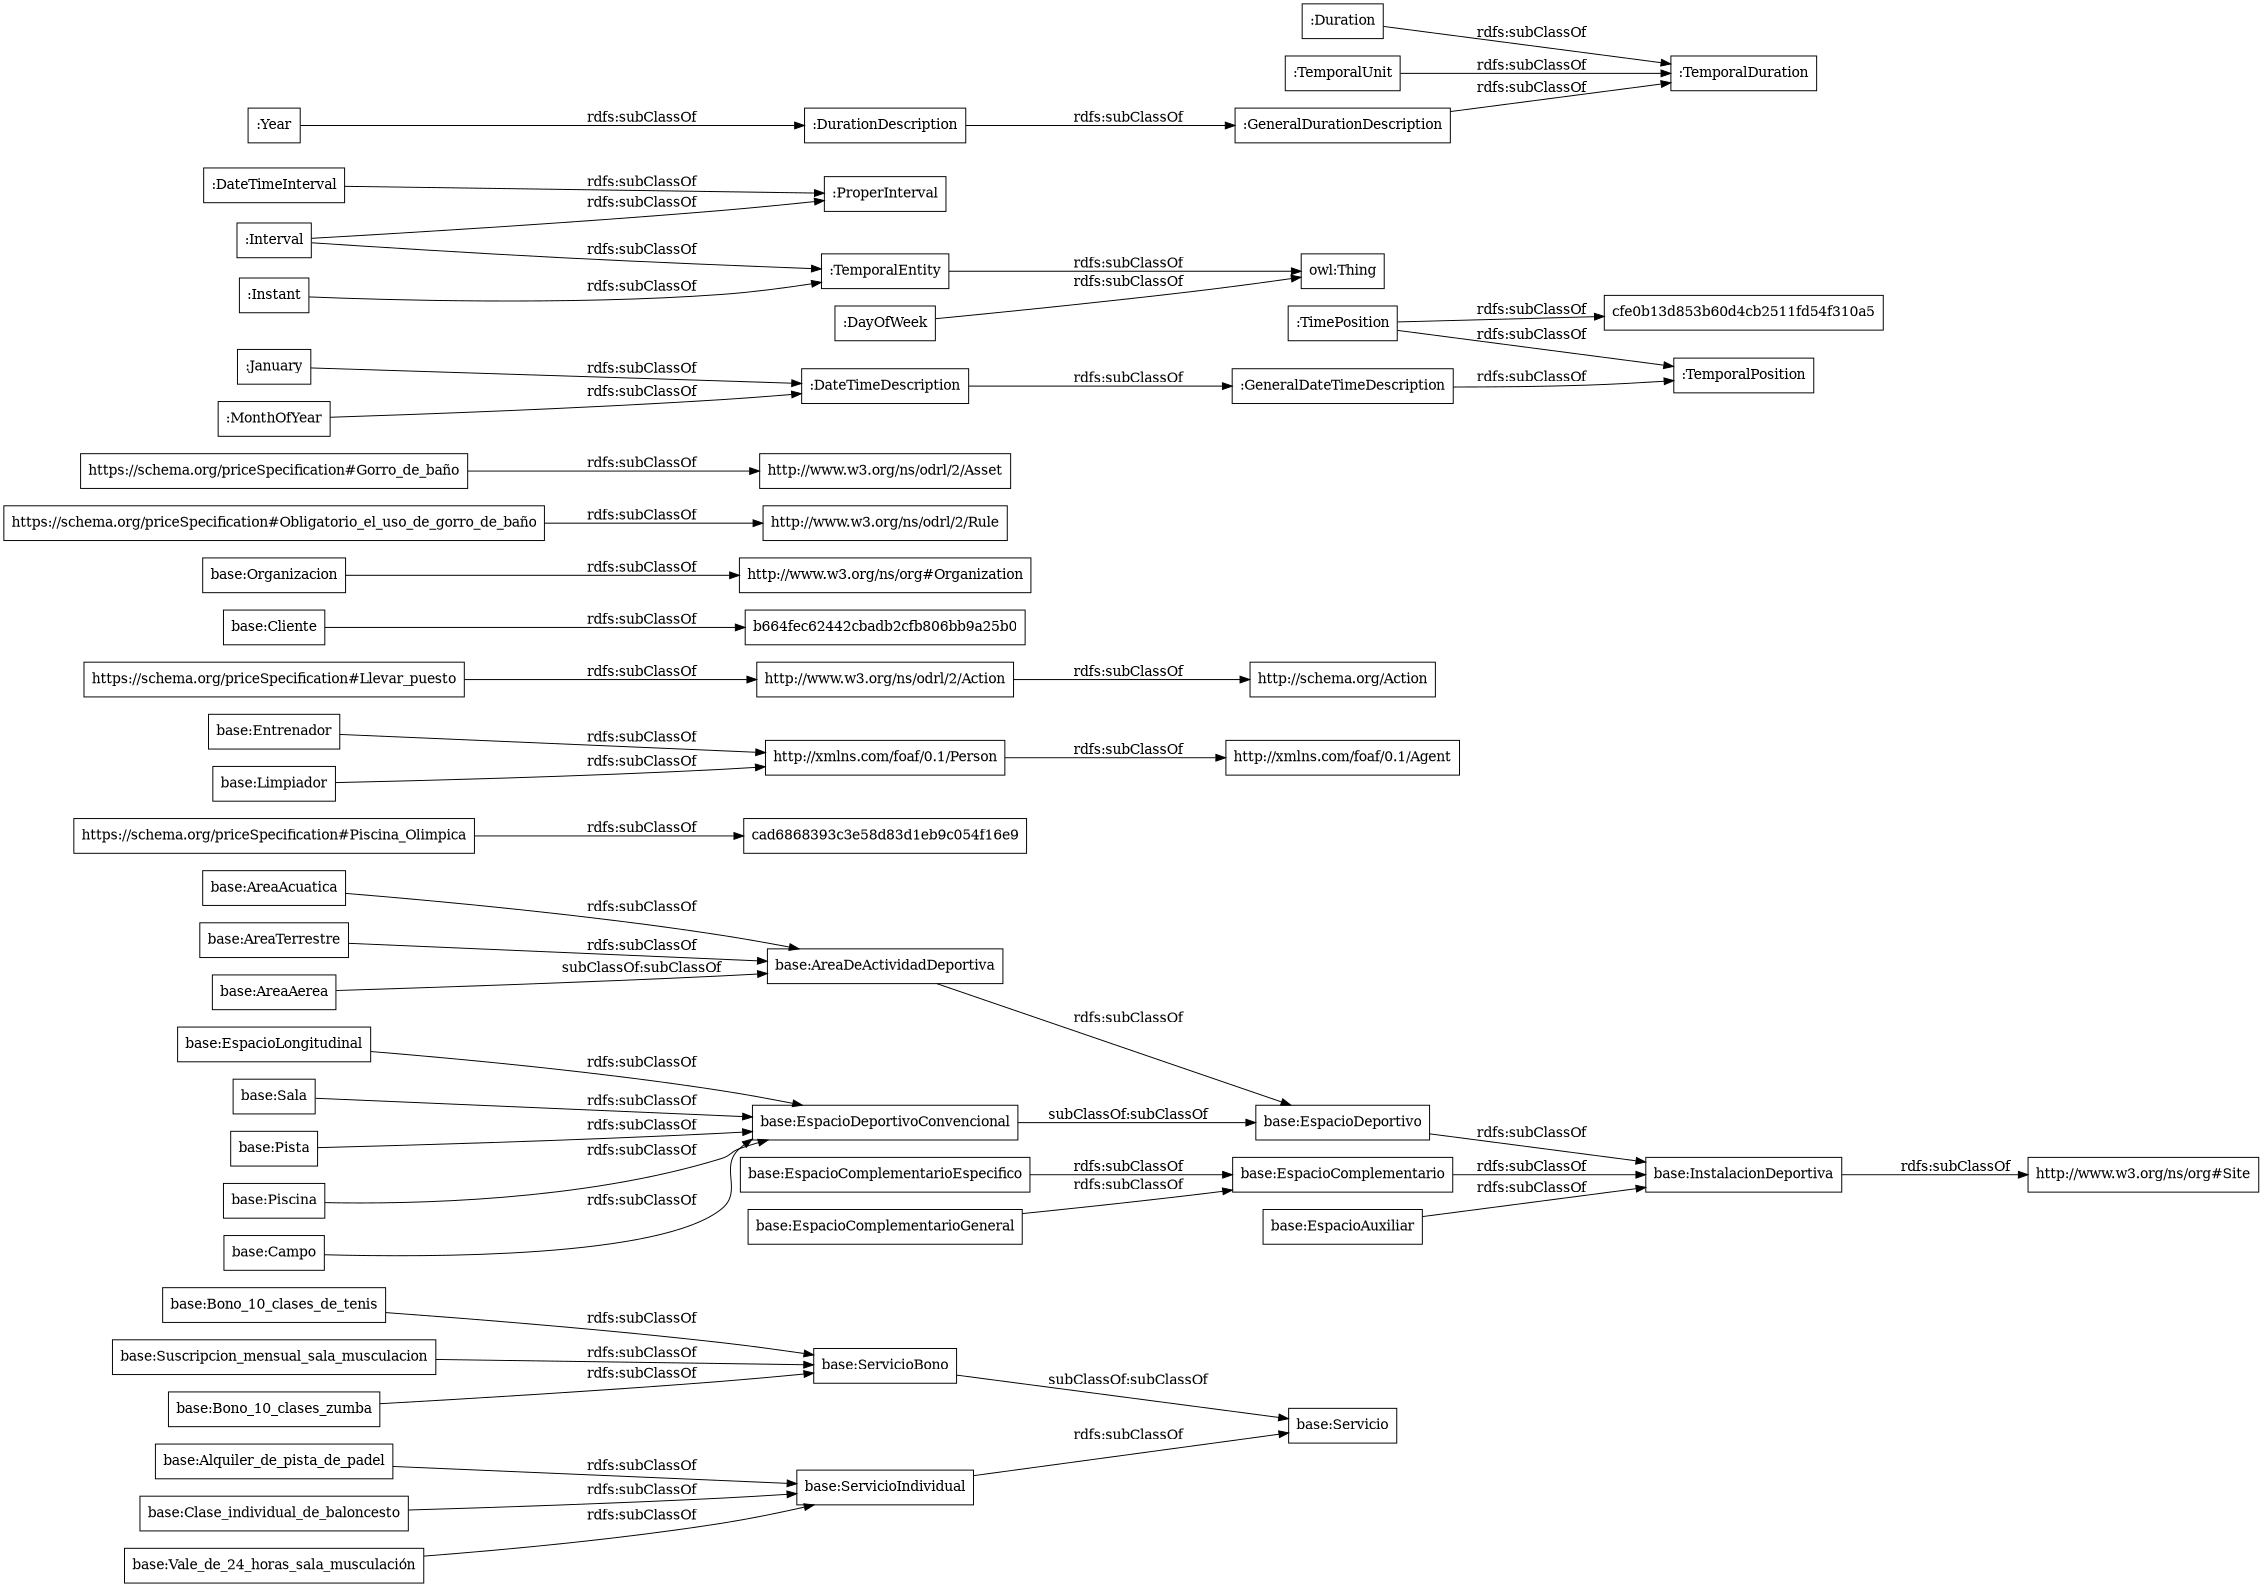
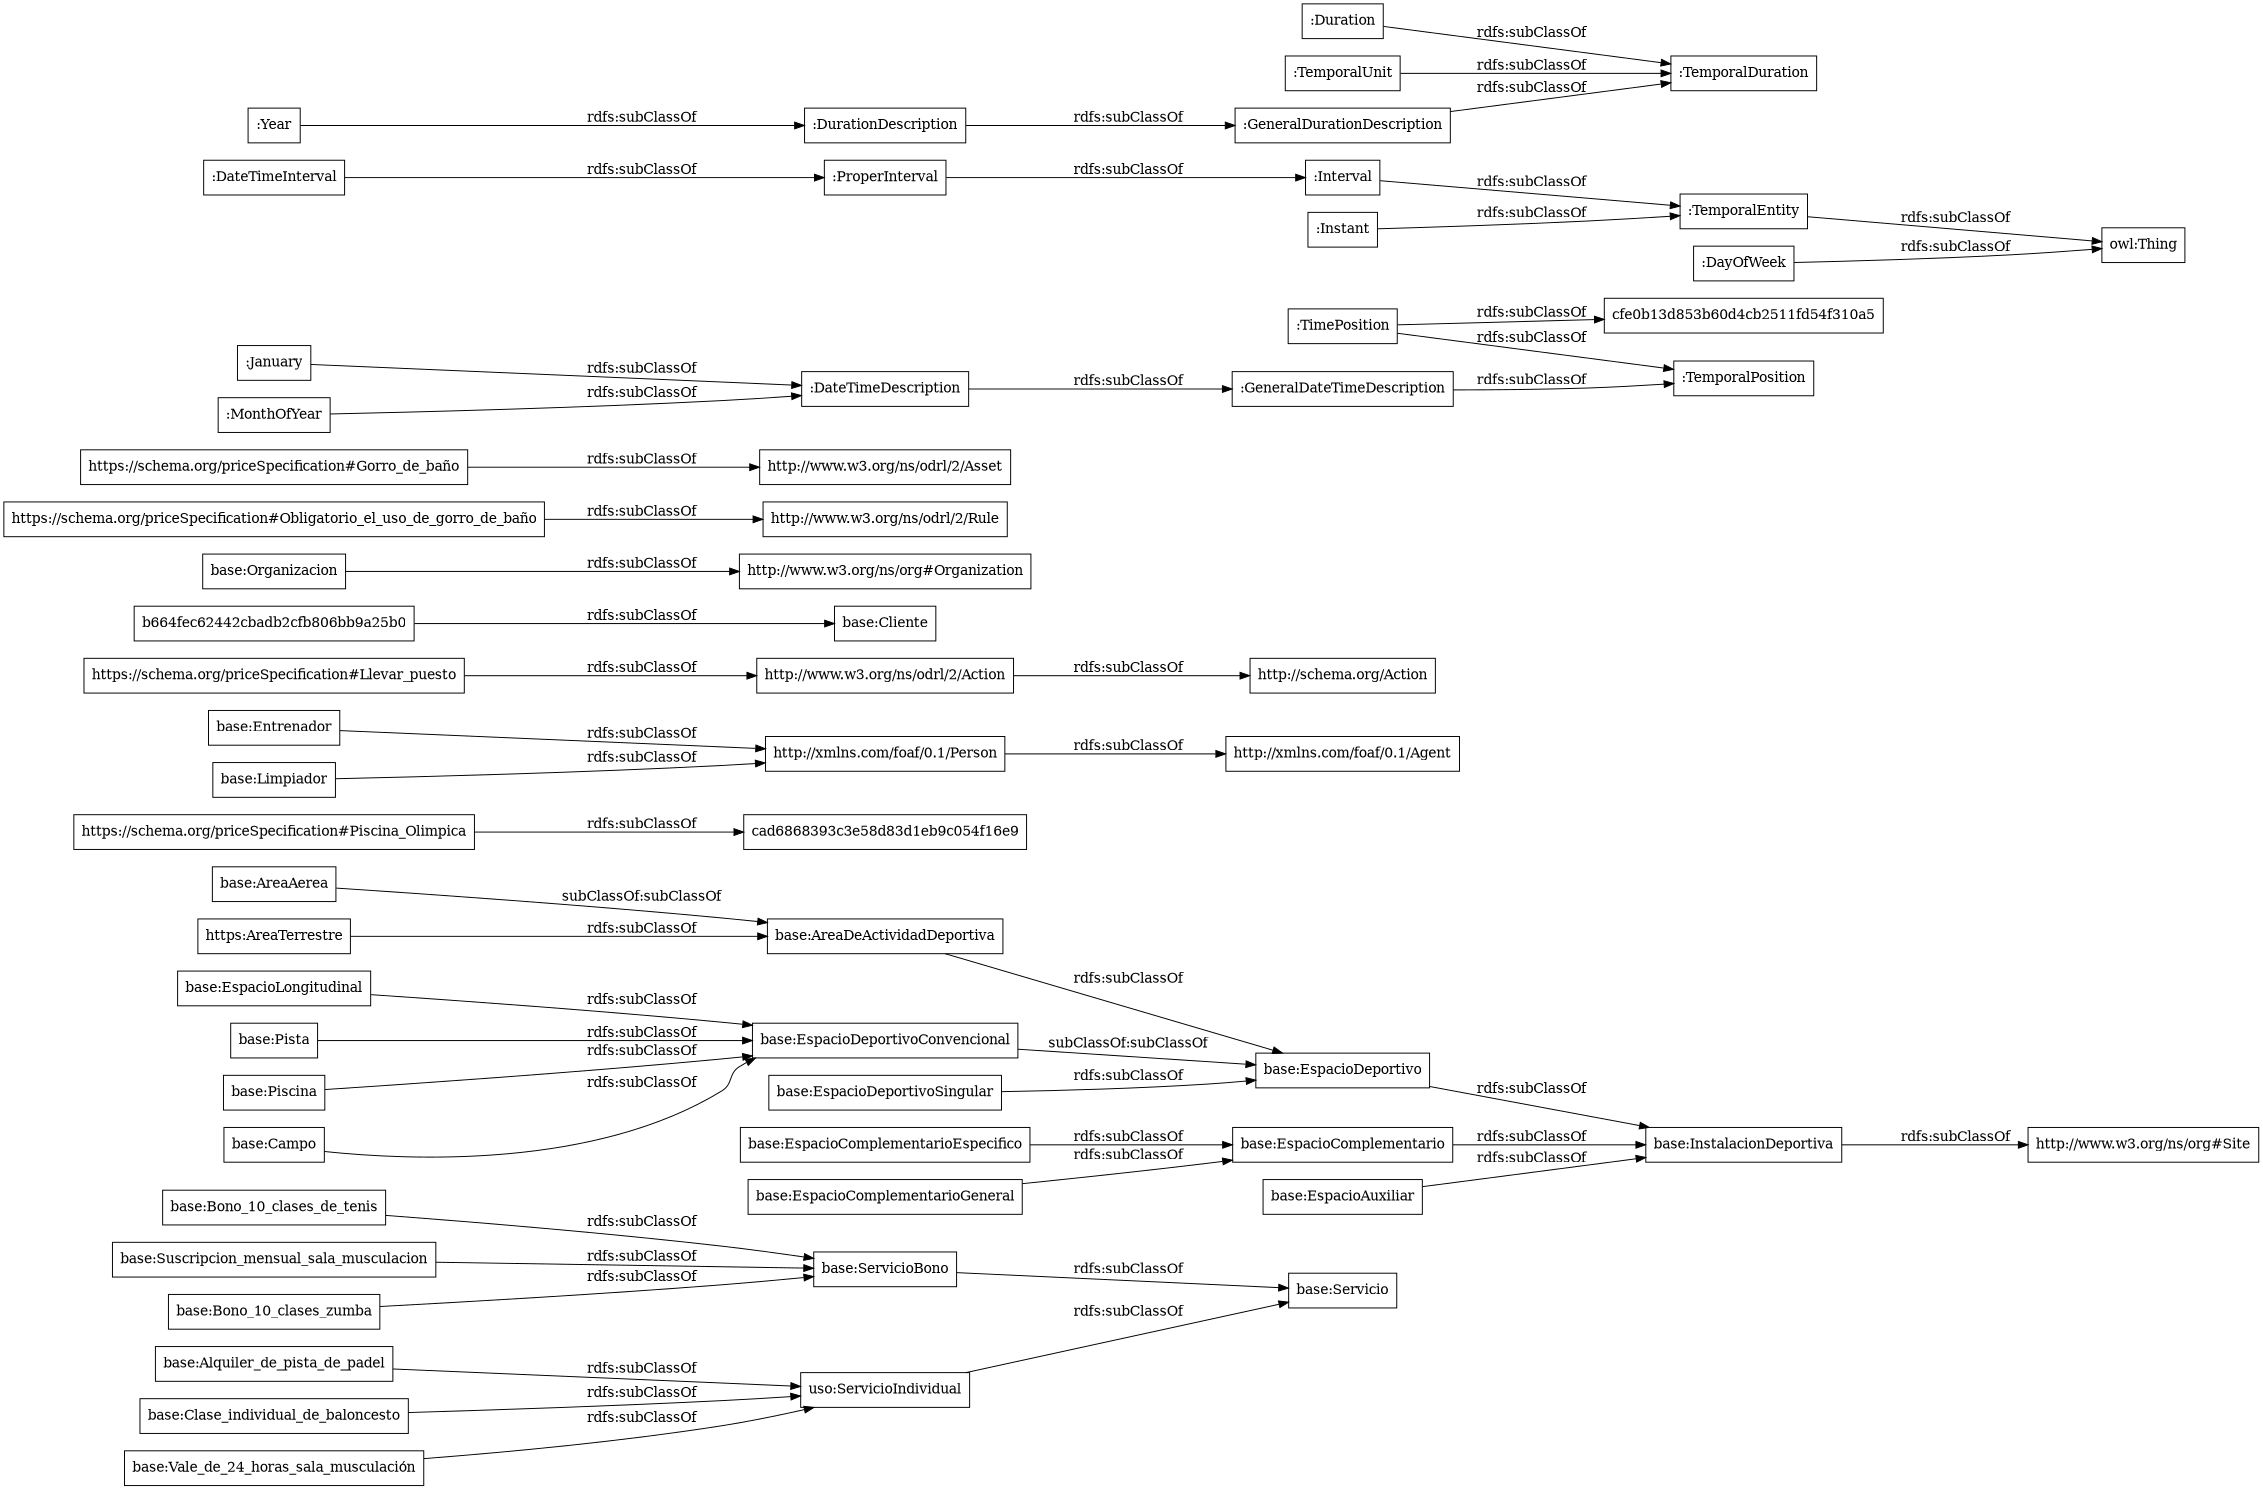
edge ":Interval" -> ":ProperInterval": reversed
edge "base:Cliente" -> "b664fec62442cbadb2cfb806bb9a25b0": reversed
node "base:AreaAcuatica": removed
node "base:AreaTerrestre": label "base:AreaTerrestre" -> "https:AreaTerrestre"
node "base:EspacioDeportivoSingular": added
node "base:Sala": removed
edge "base:ServicioBono" -> "base:Servicio": label "subClassOf:subClassOf" -> "rdfs:subClassOf"
node "base:ServicioIndividual": label "base:ServicioIndividual" -> "uso:ServicioIndividual"
